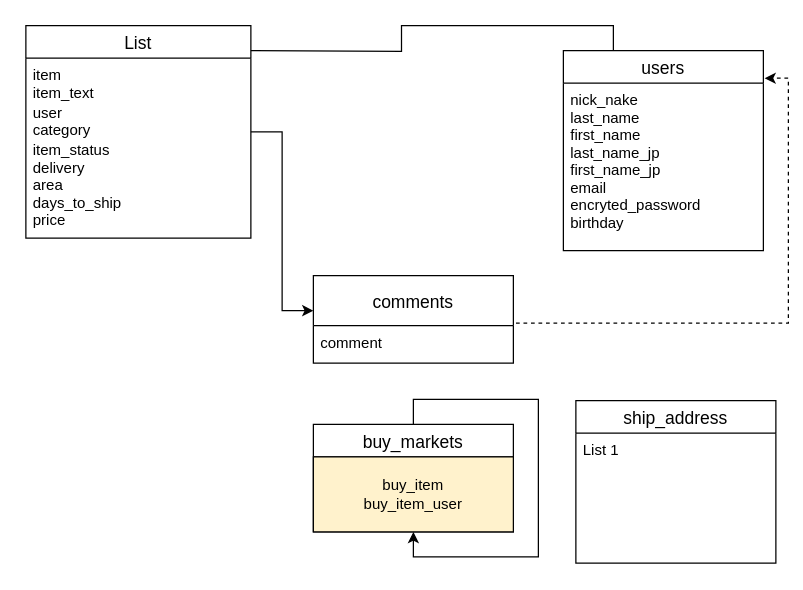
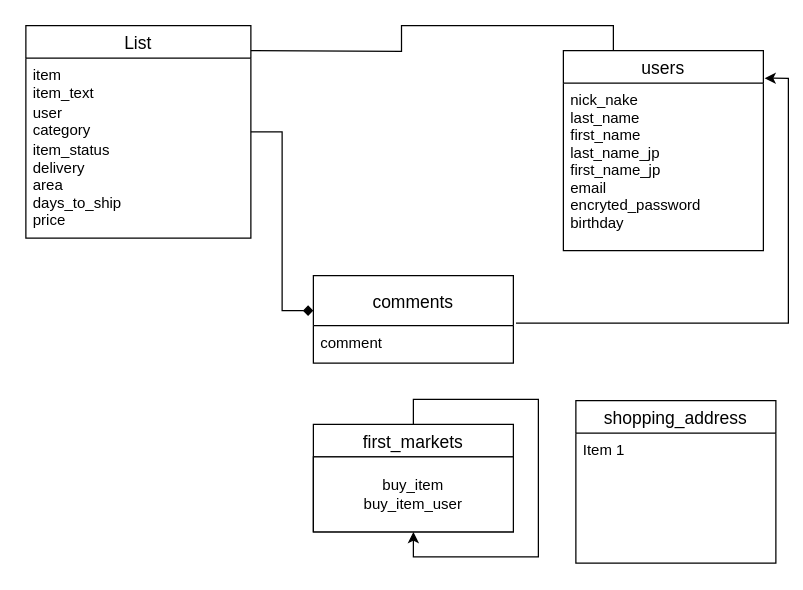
edge "List" -> "comments": arrowhead classic -> diamond
edge "comment" -> "users": style dashed -> solid
node "ship_address": label "ship_address" -> "shopping_address"
node "buy_markets": label "buy_markets" -> "first_markets"
node "List 1": label "List 1" -> "Item 1"
node "buy_item buy_item_user": fillcolor #fff2cc -> #ffffff
